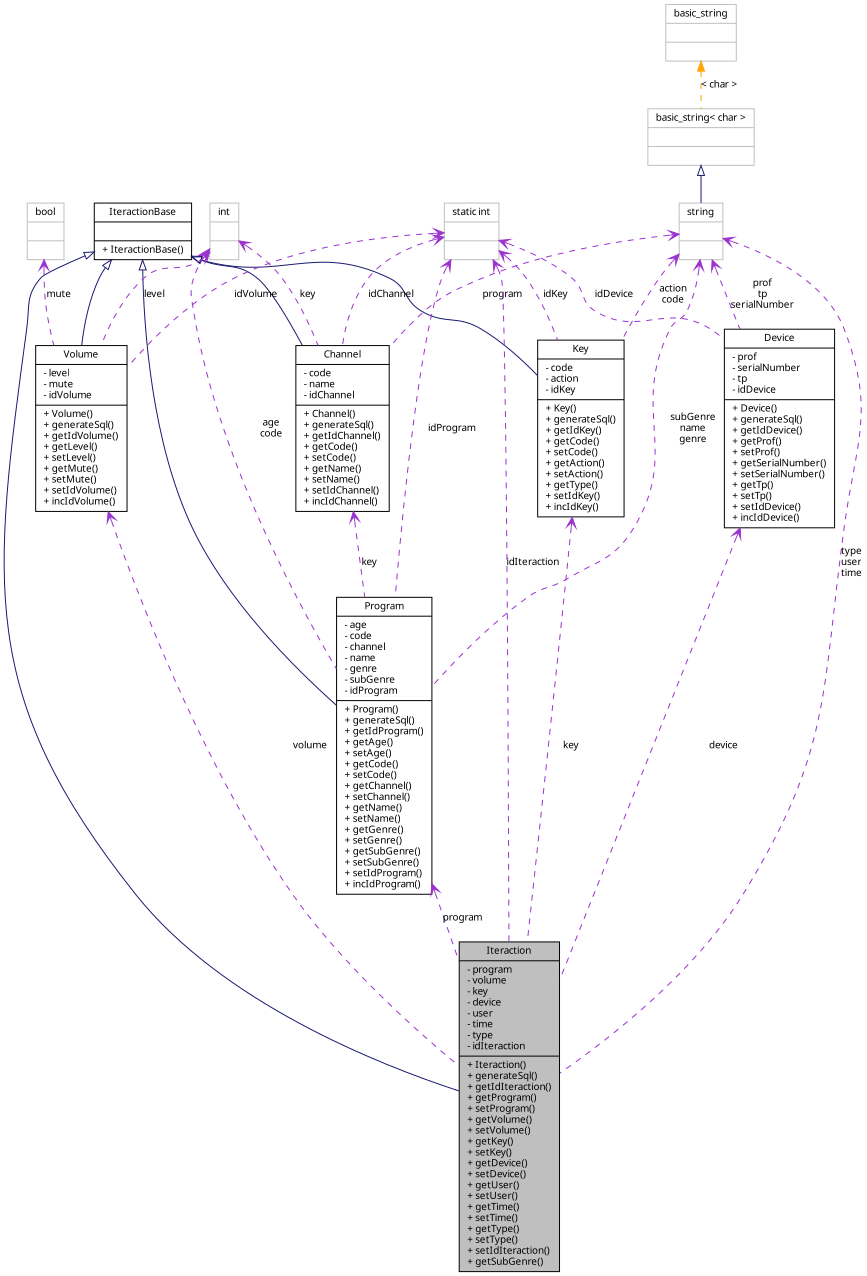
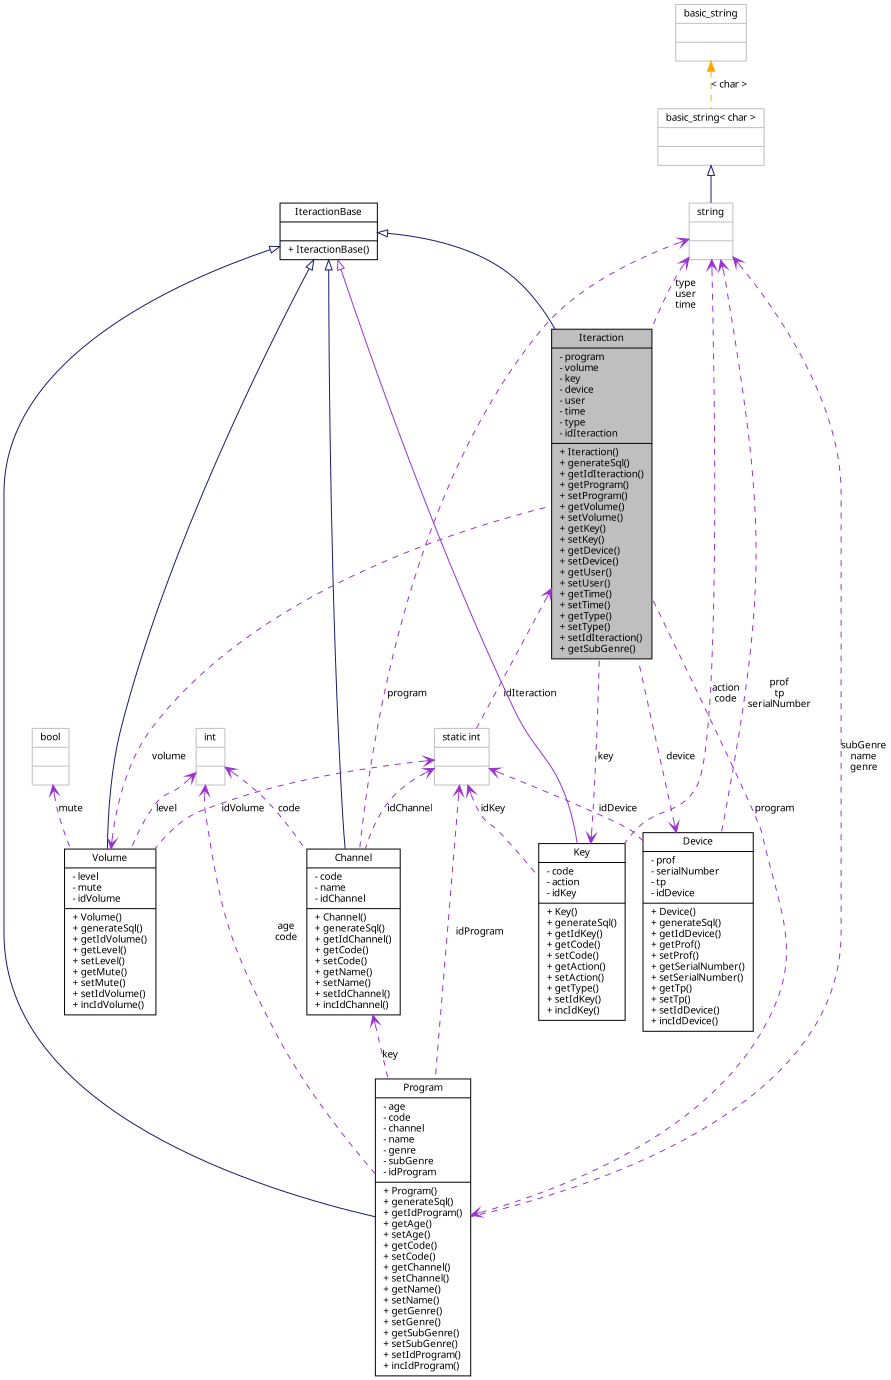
edge "Key" -> "IteractionBase": color midnightblue -> darkorchid3
edge "Channel" -> "int": label "key" -> "code"
edge "Iteraction" -> "static int": reversed
